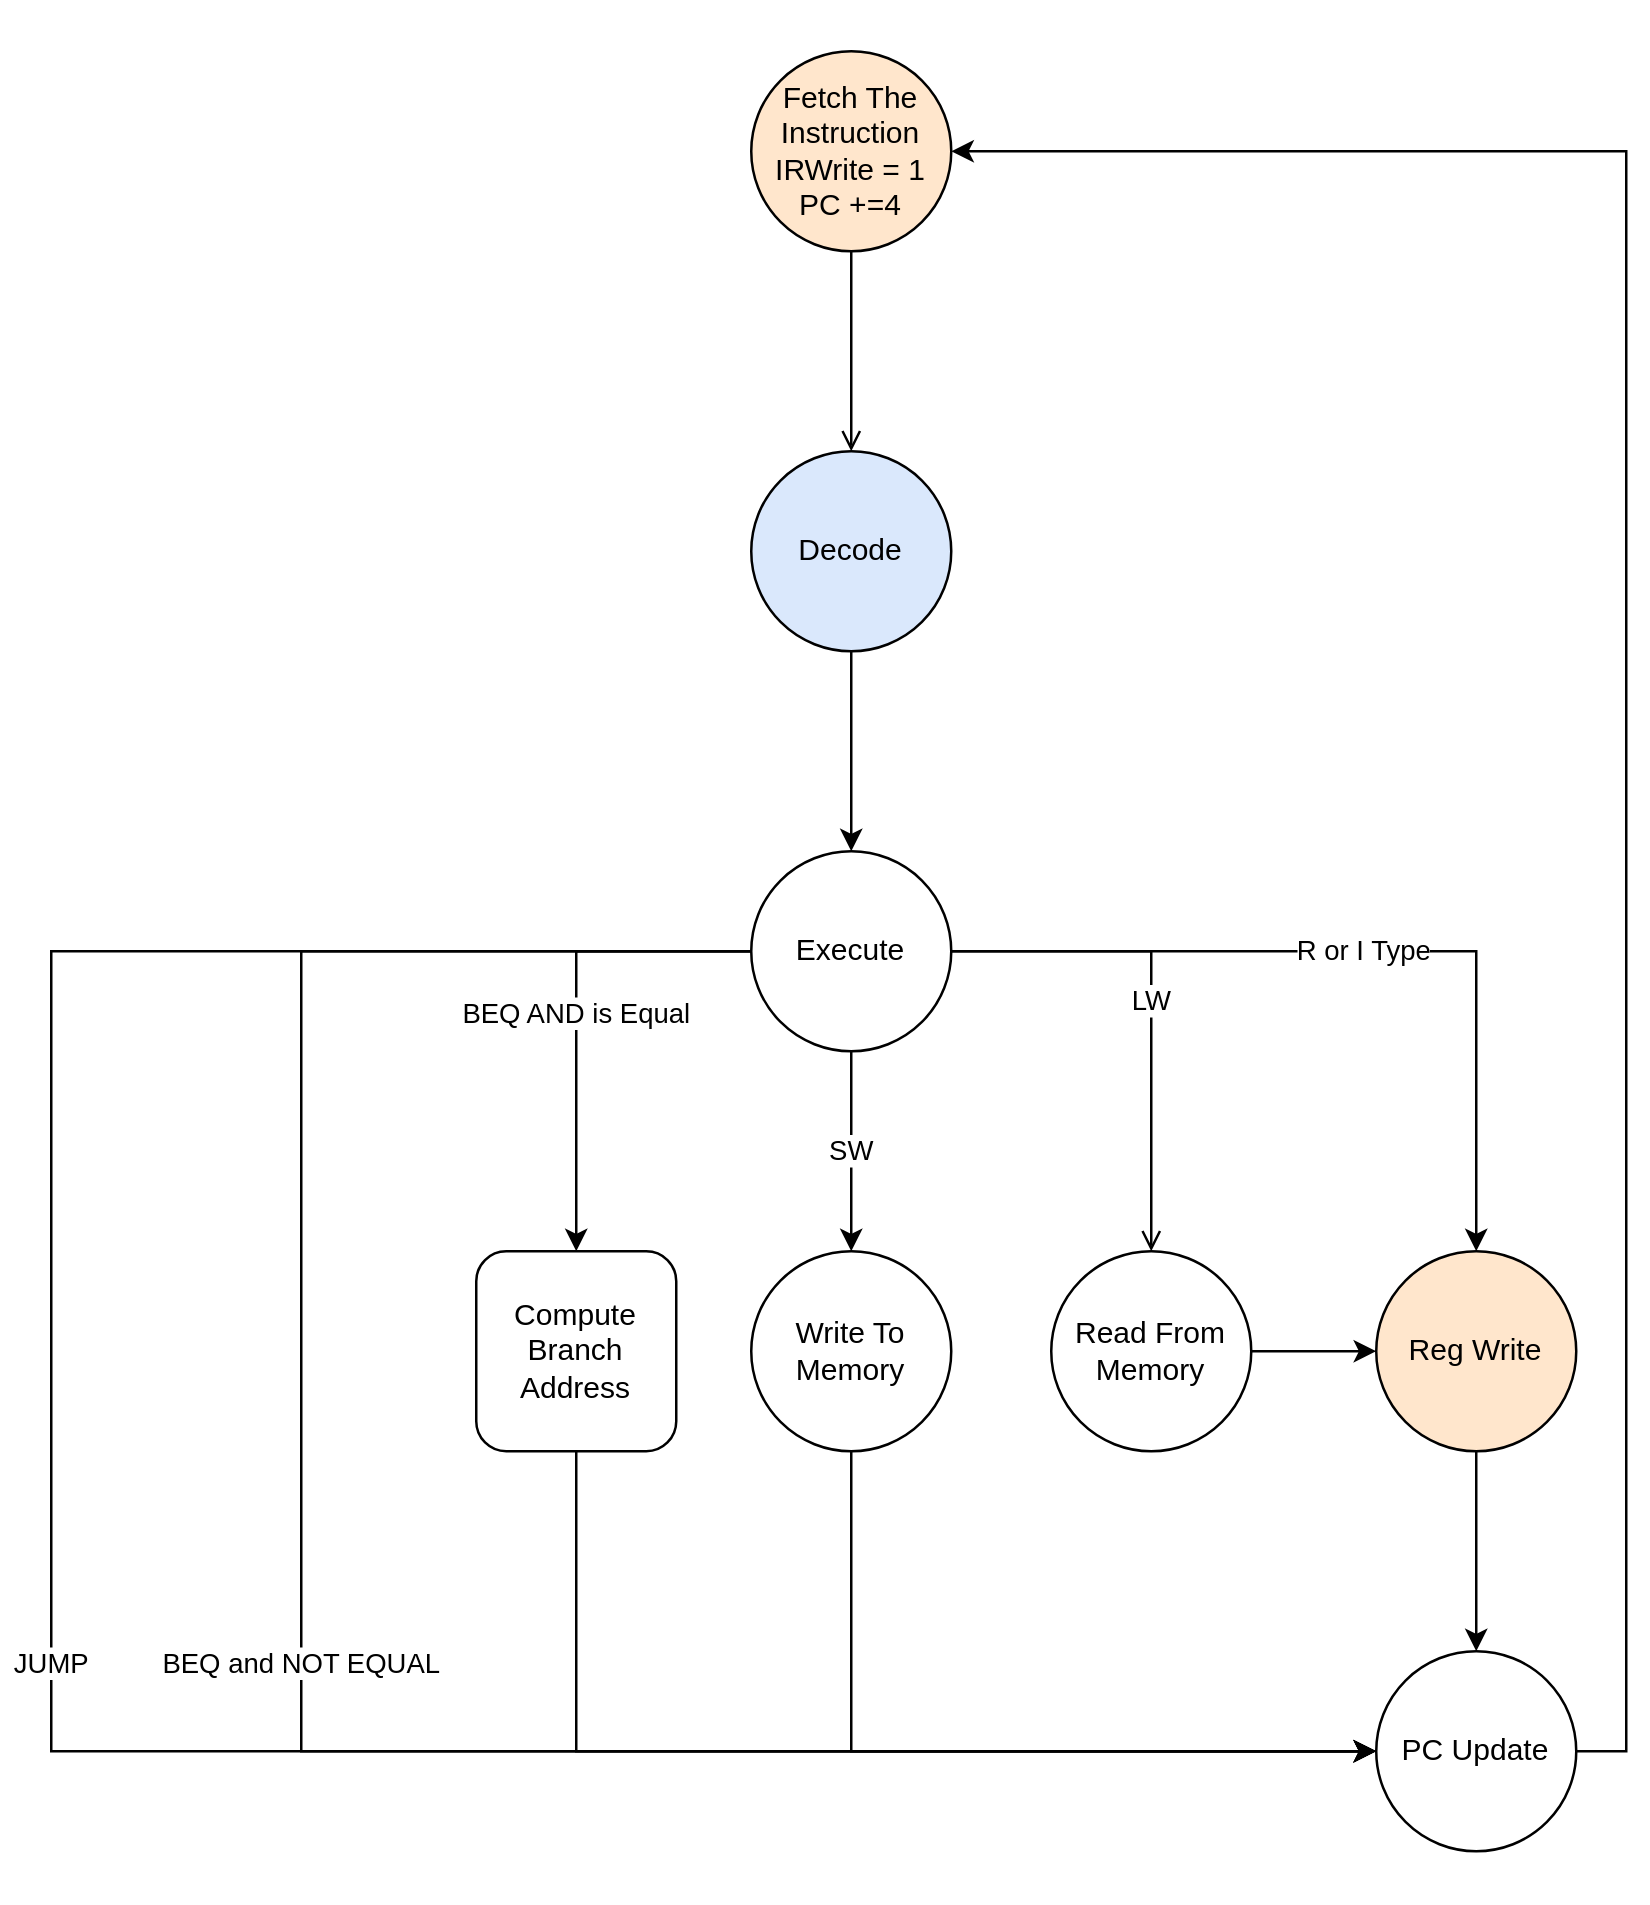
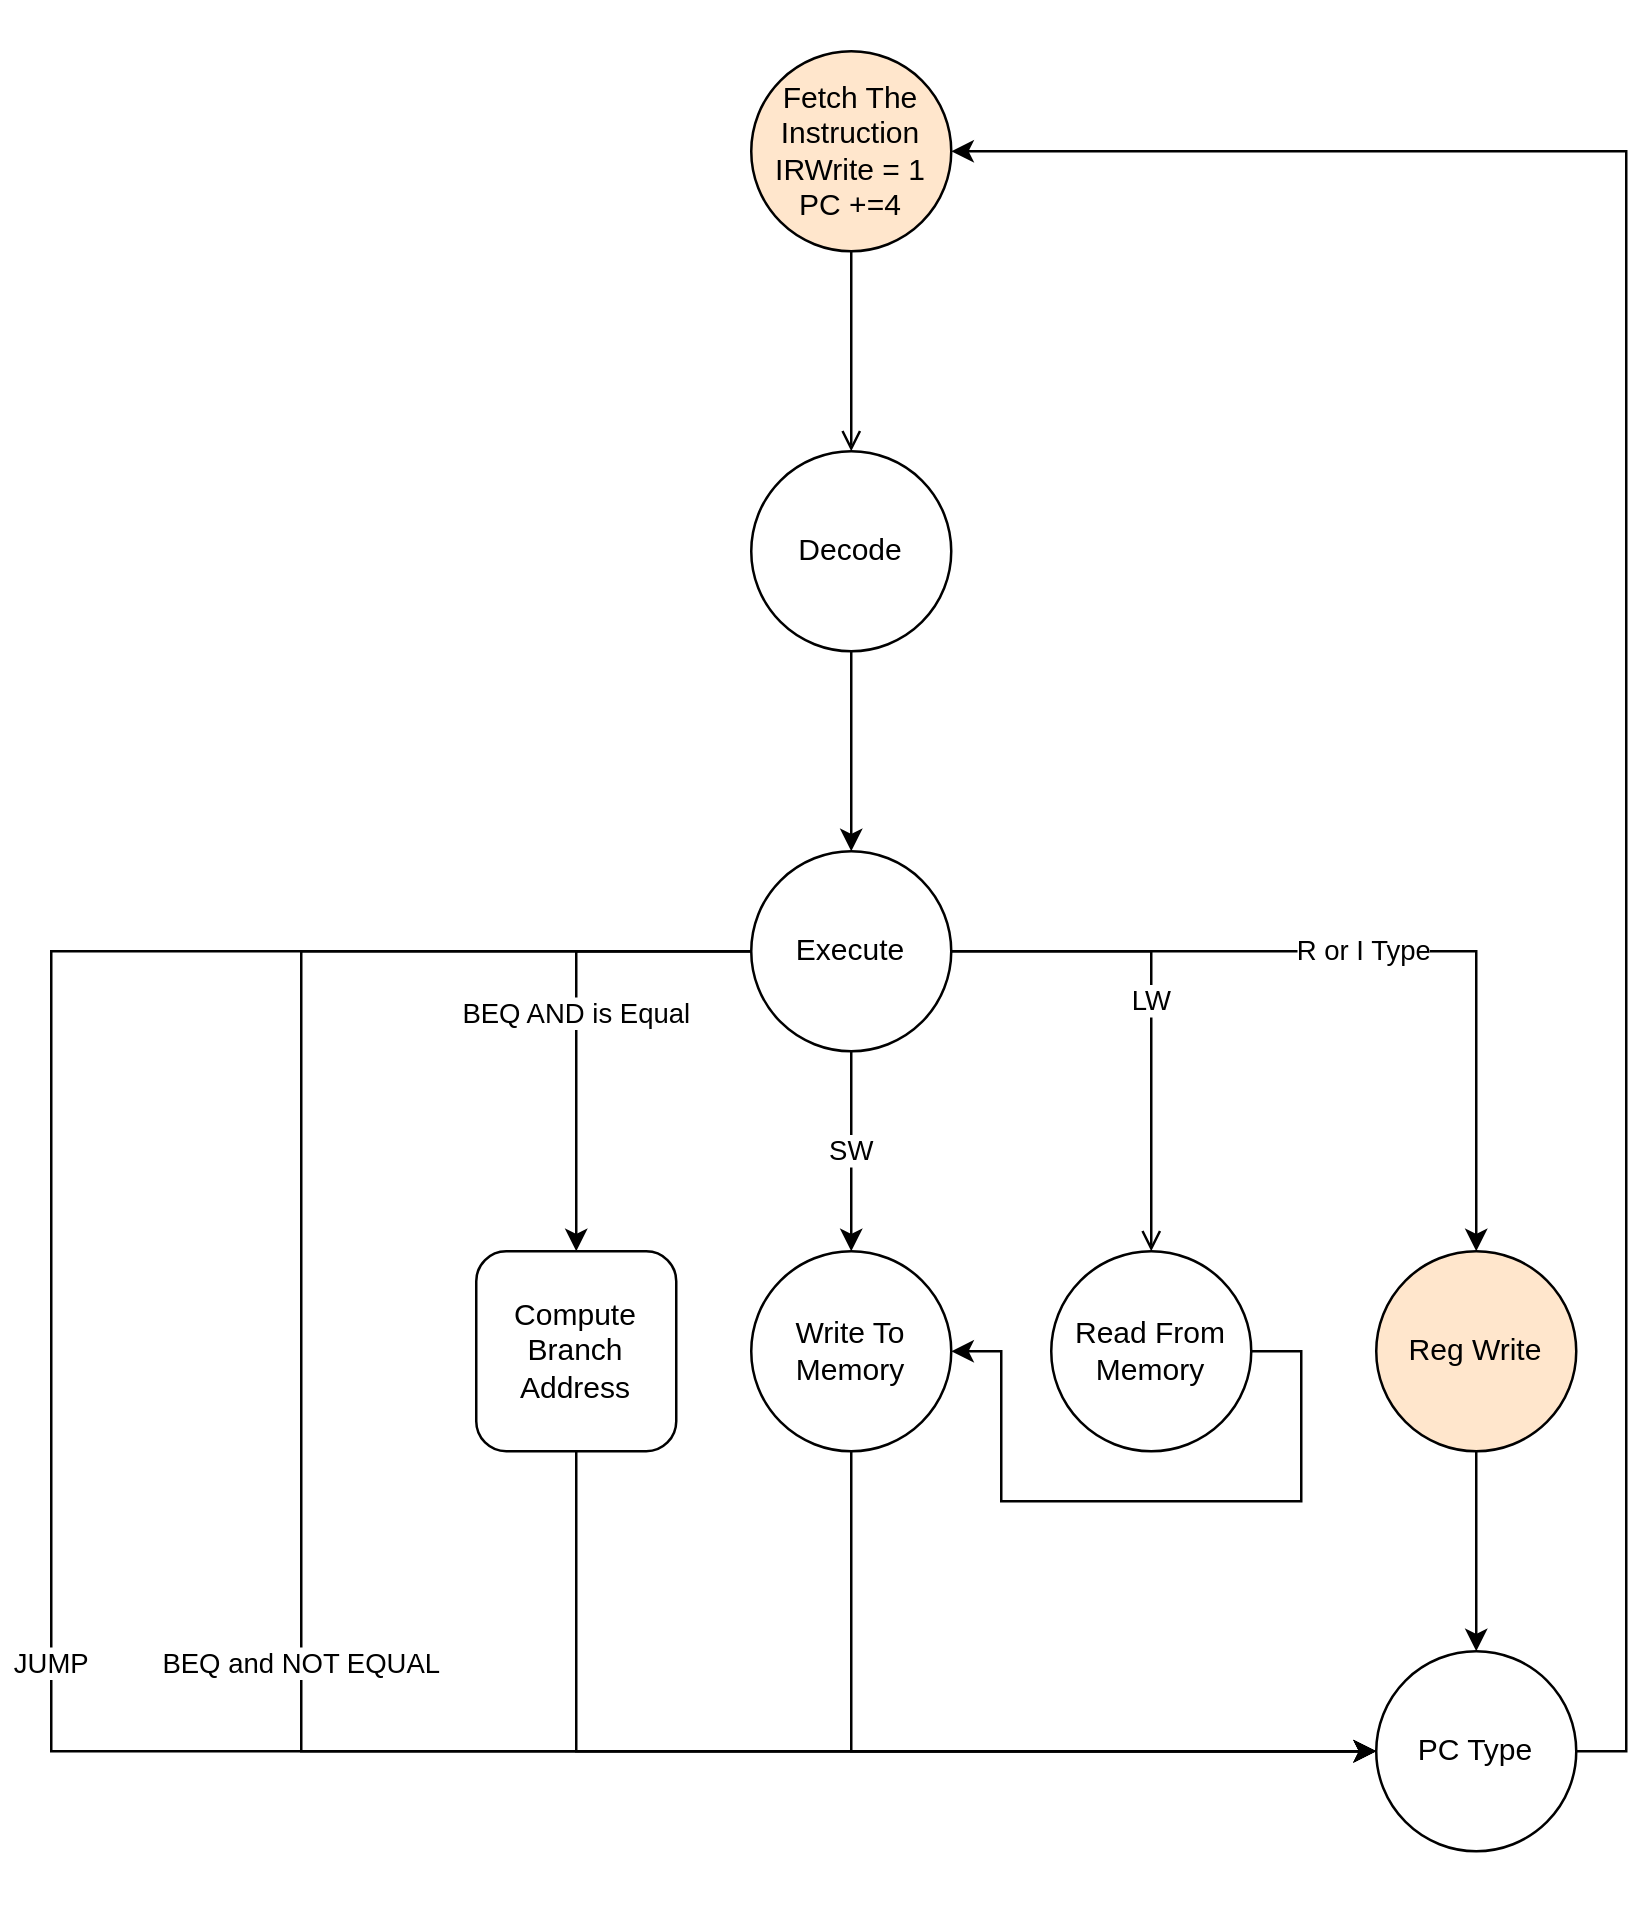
node "Decode": fillcolor #dae8fc -> #ffffff
edge "Read From Memory" -> "Reg Write": now "Read From Memory" -> "Write To Memory"
node "PC Update": label "PC Update" -> "PC Type"
